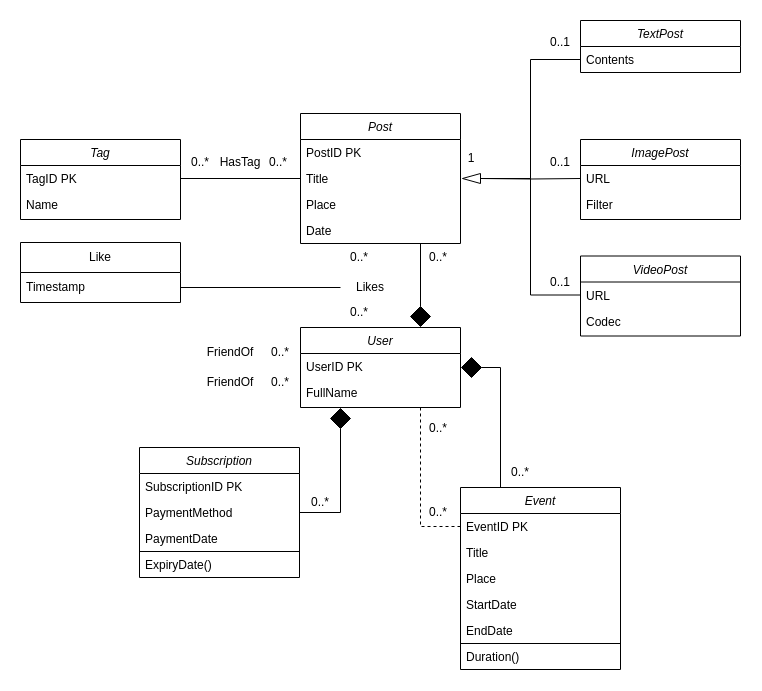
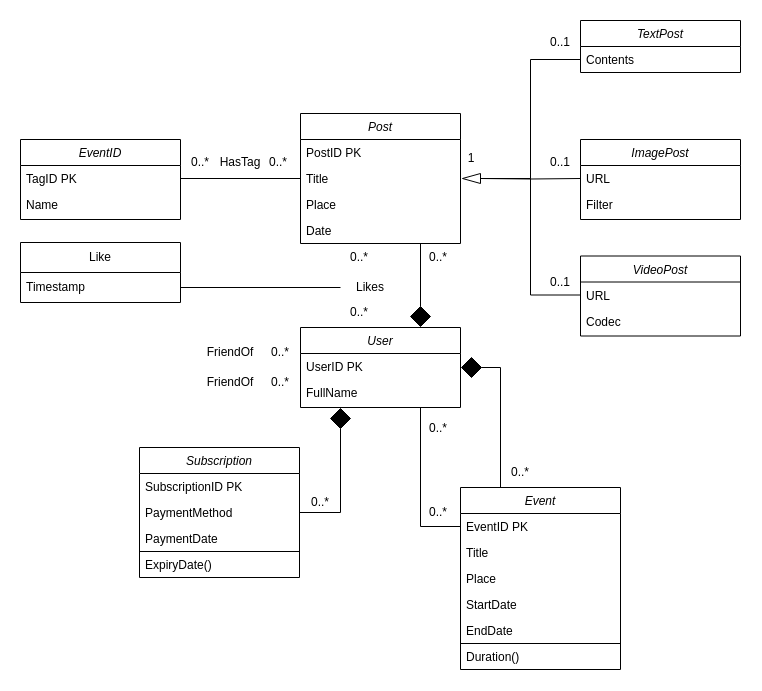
node "Tag": label "Tag" -> "EventID"
edge "User" -- "EventID PK": style dashed -> solid
